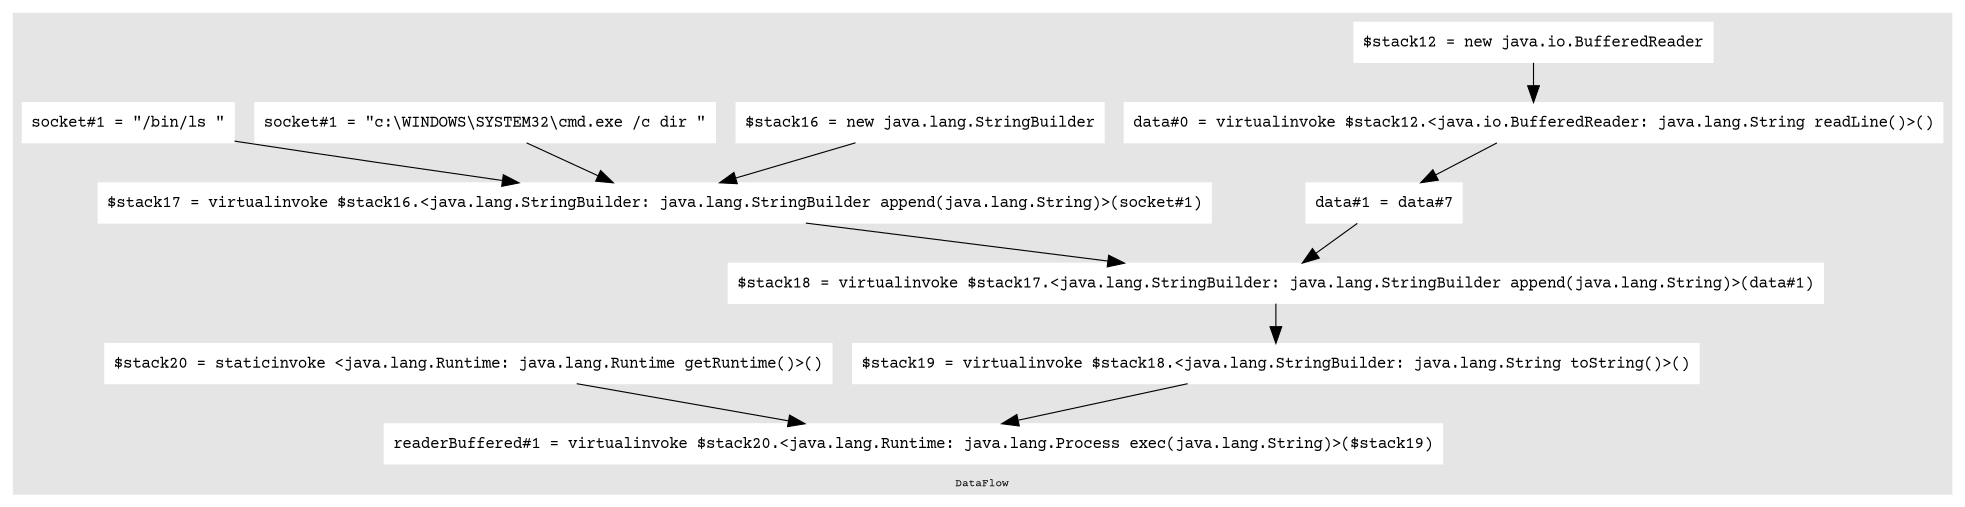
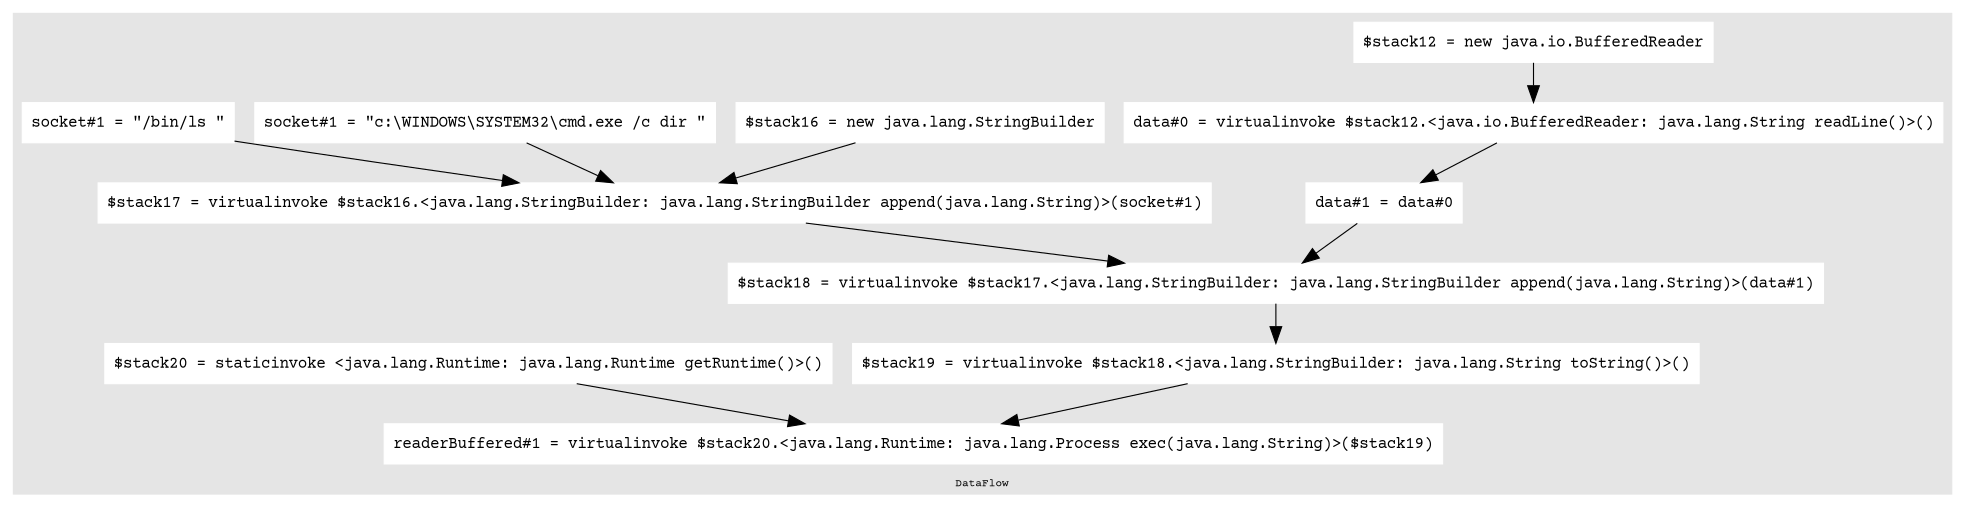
node "data#1 = data#7": label "data#1 = data#7" -> "data#1 = data#0"
